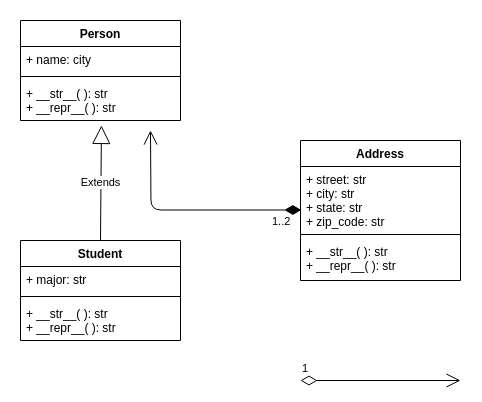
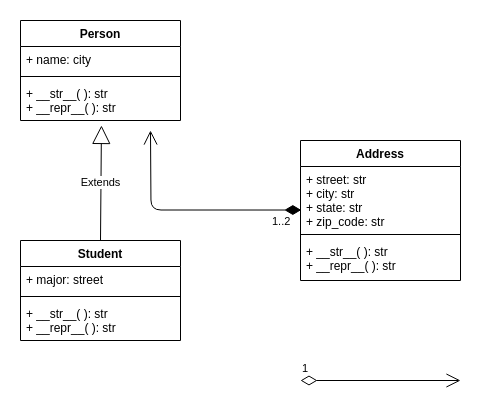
node "+ major: str": label "+ major: str" -> "+ major: street"
